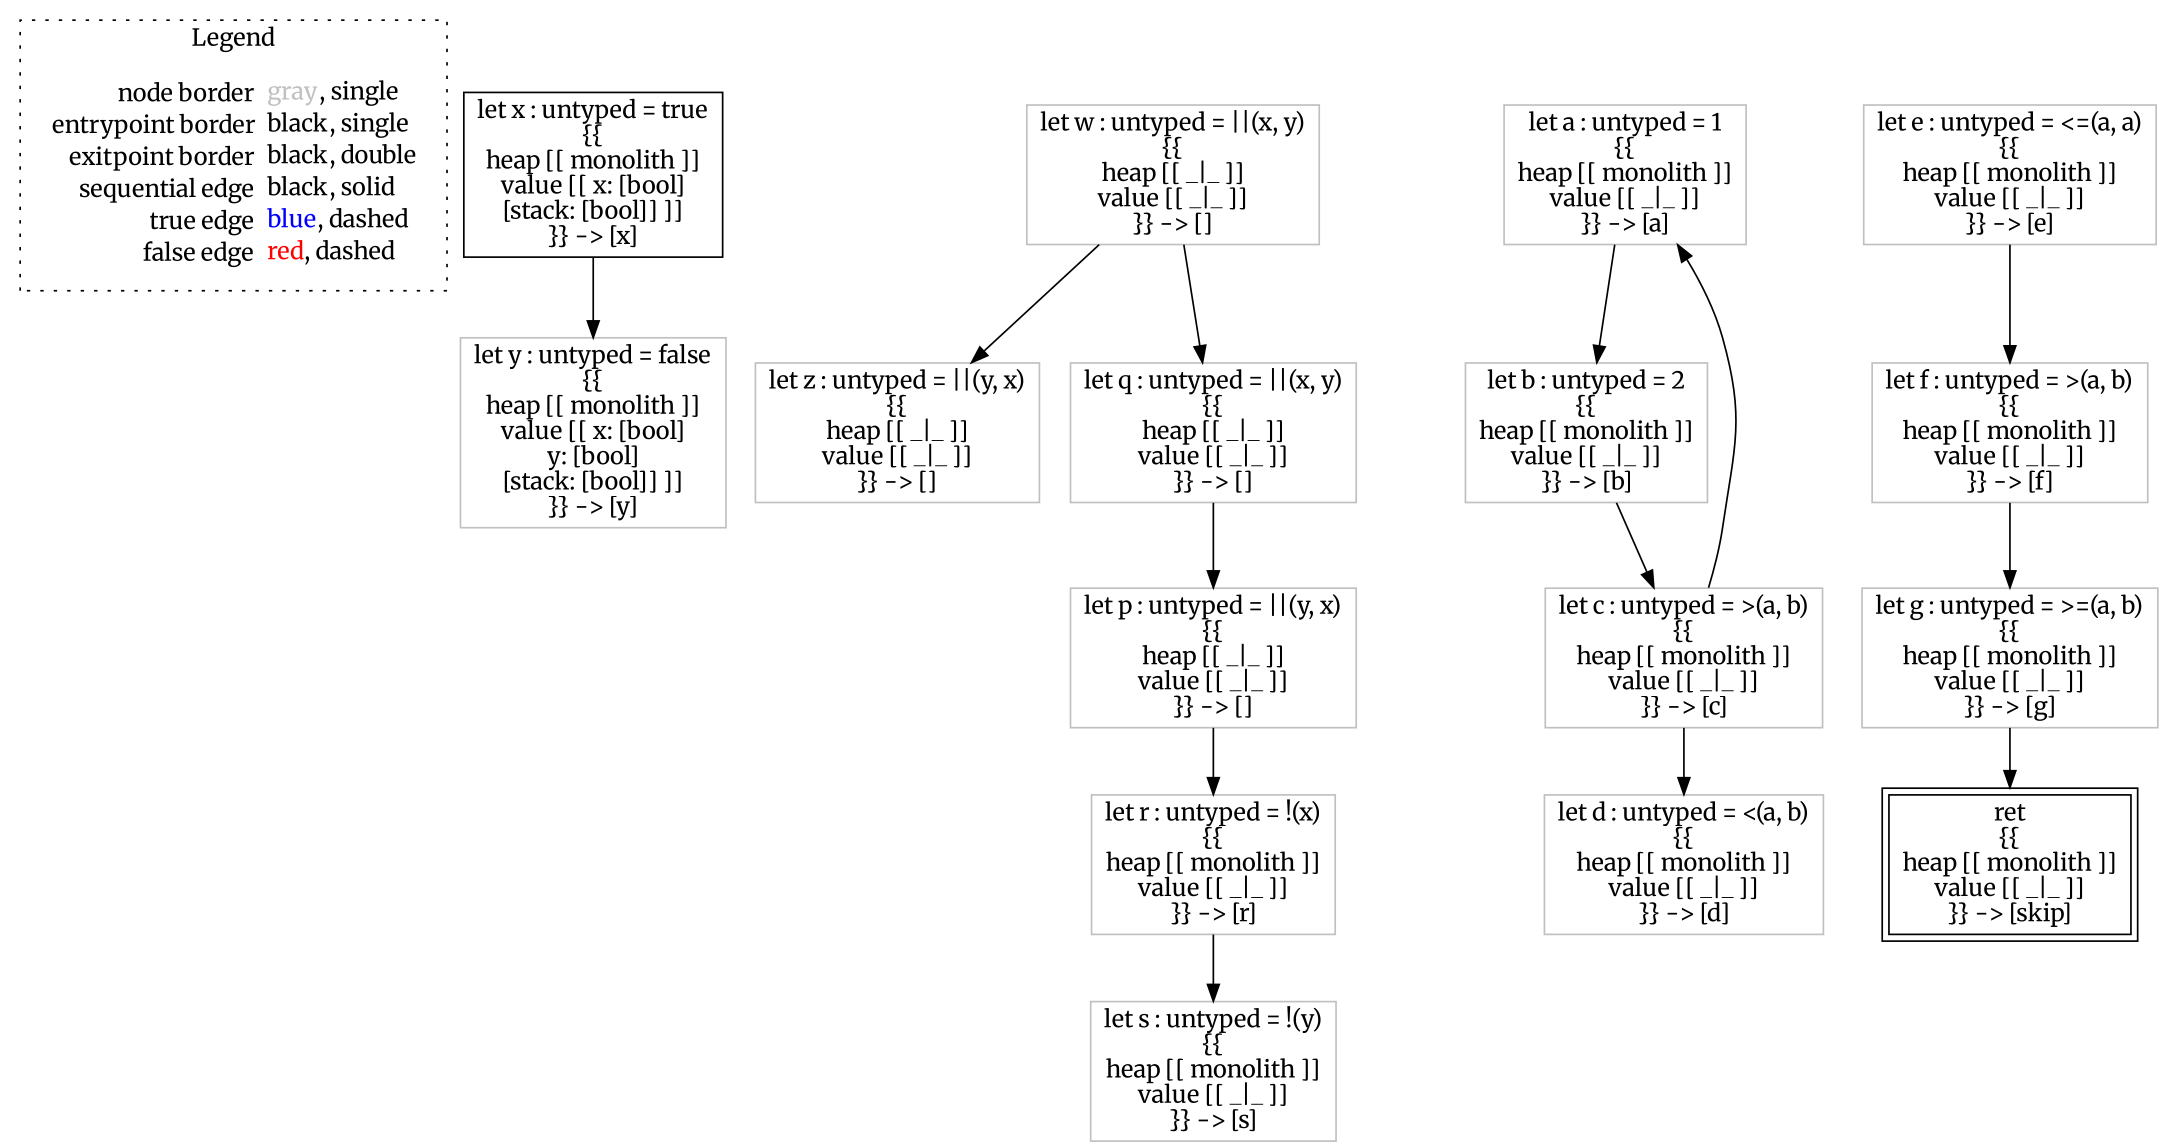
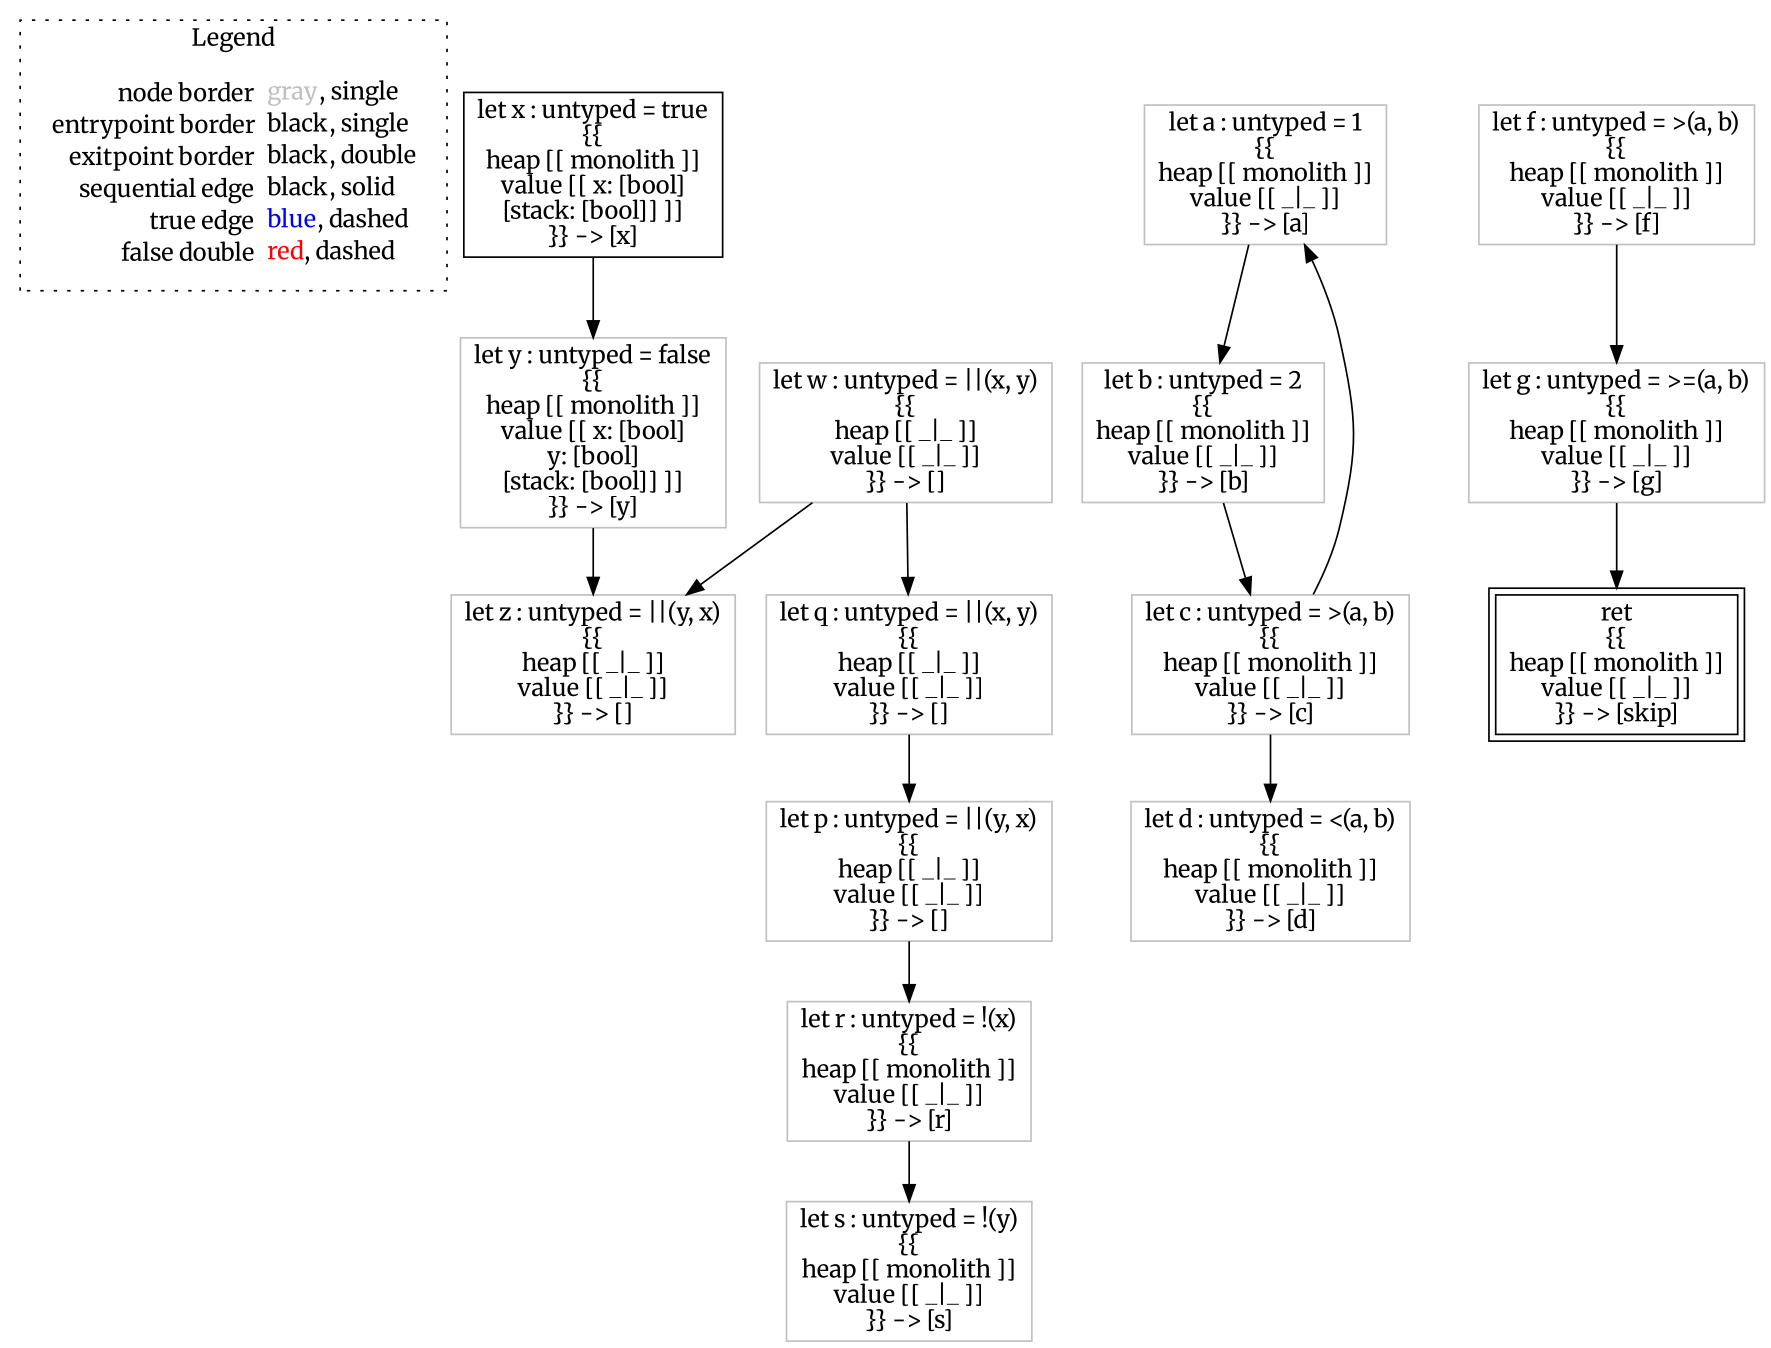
node "let e : untyped = <=(a, a)": removed
node "node border": text "false edge" -> "false double"
edge "let y : untyped = false" -> "let z : untyped = ||(y, x)": added
